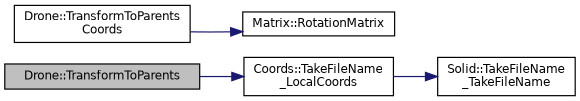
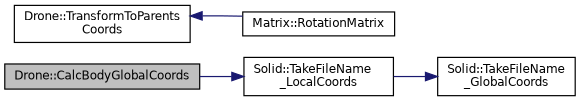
edge "Drone::TransformToParents Coords" -> "Matrix::RotationMatrix": reversed
node "Drone::TransformToParents": label "Drone::TransformToParents" -> "Drone::CalcBodyGlobalCoords"
node "Coords::TakeFileName _LocalCoords": label "Coords::TakeFileName _LocalCoords" -> "Solid::TakeFileName _LocalCoords"
node "Solid::TakeFileName _TakeFileName": label "Solid::TakeFileName _TakeFileName" -> "Solid::TakeFileName _GlobalCoords"
